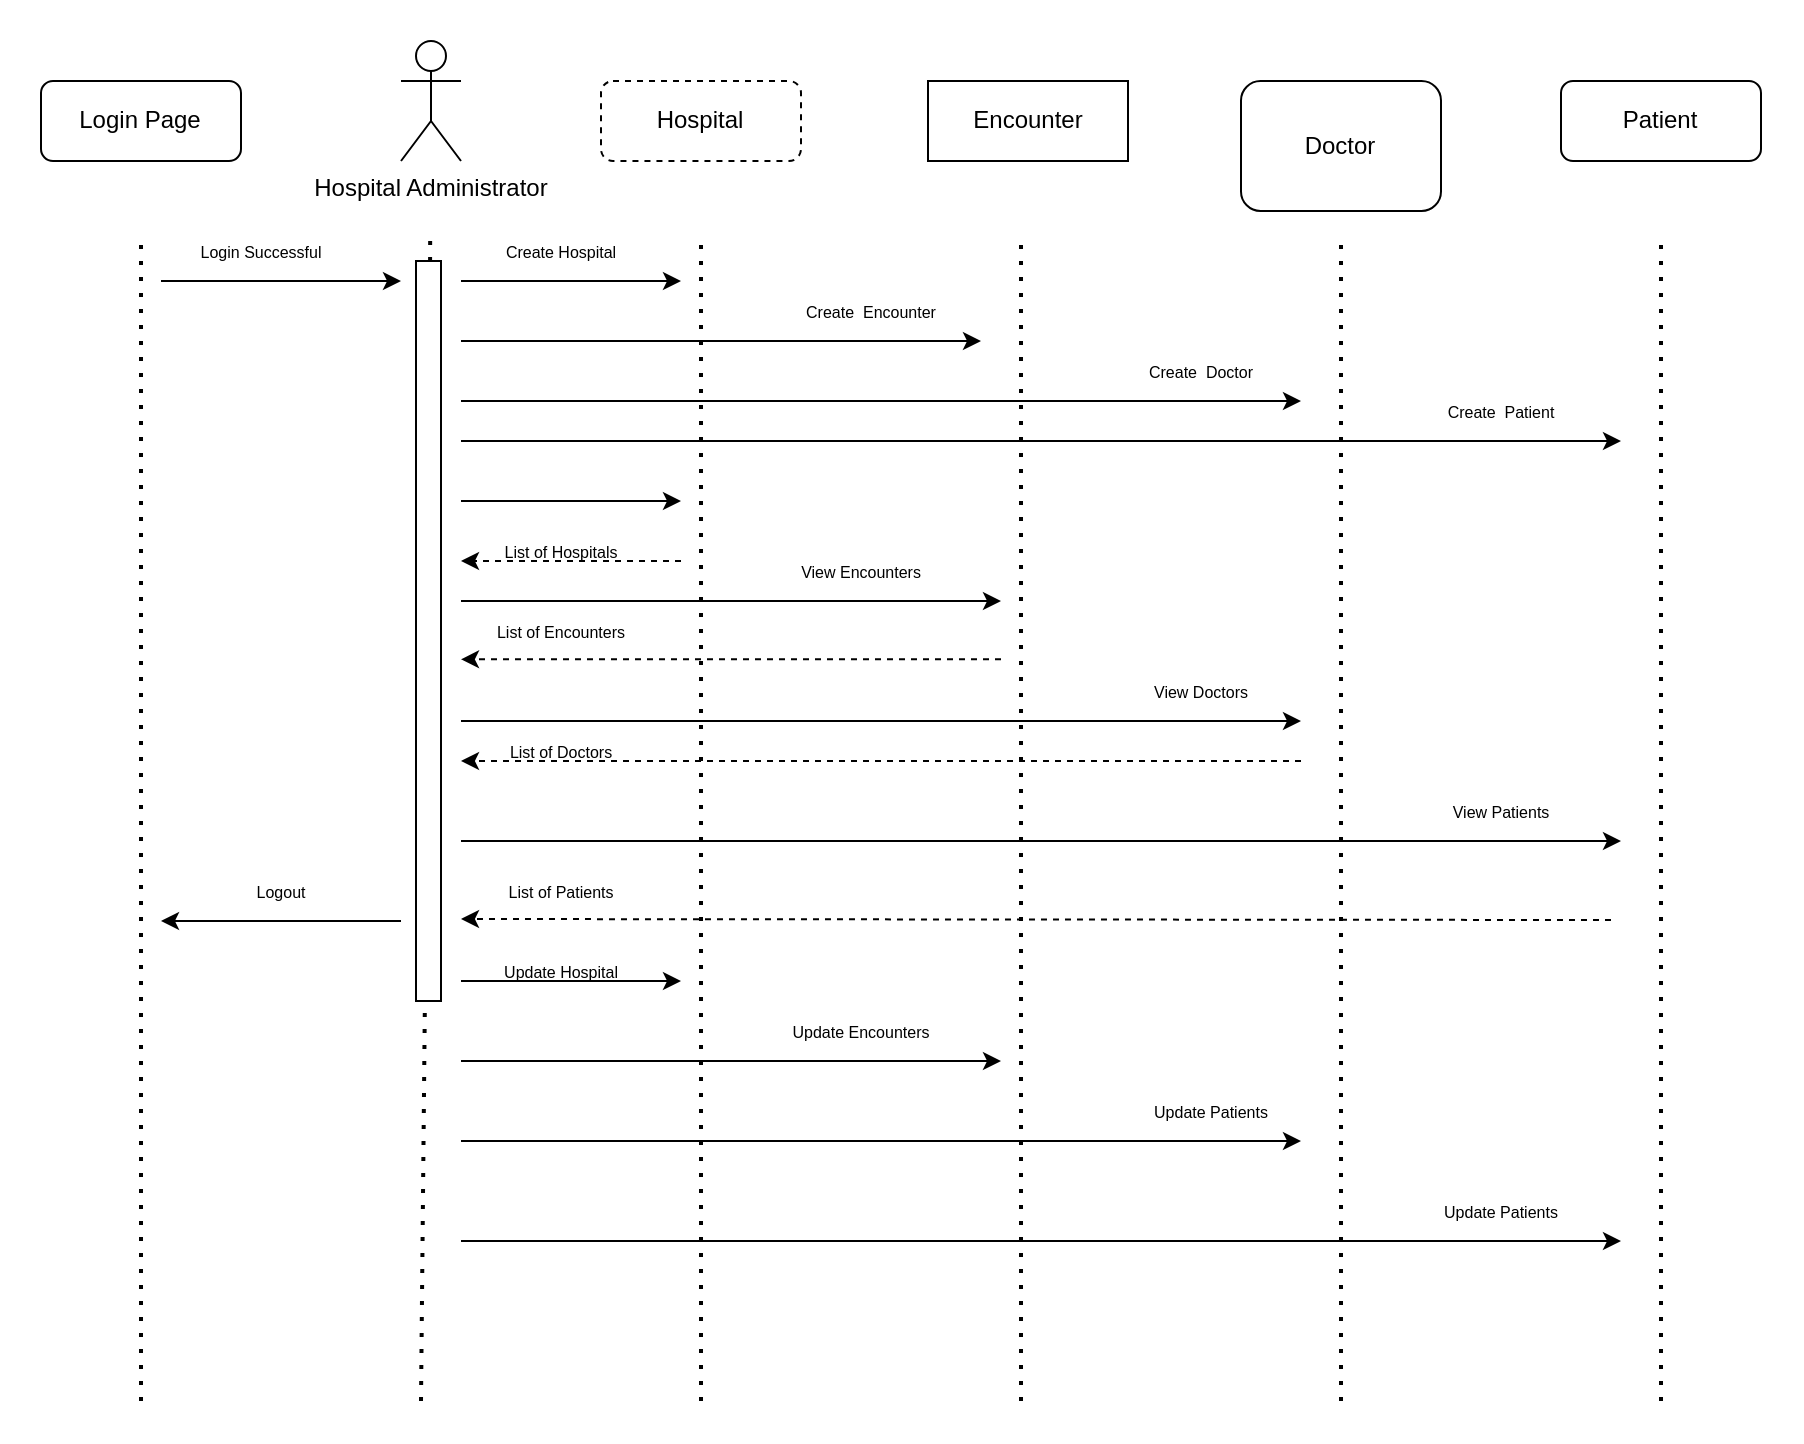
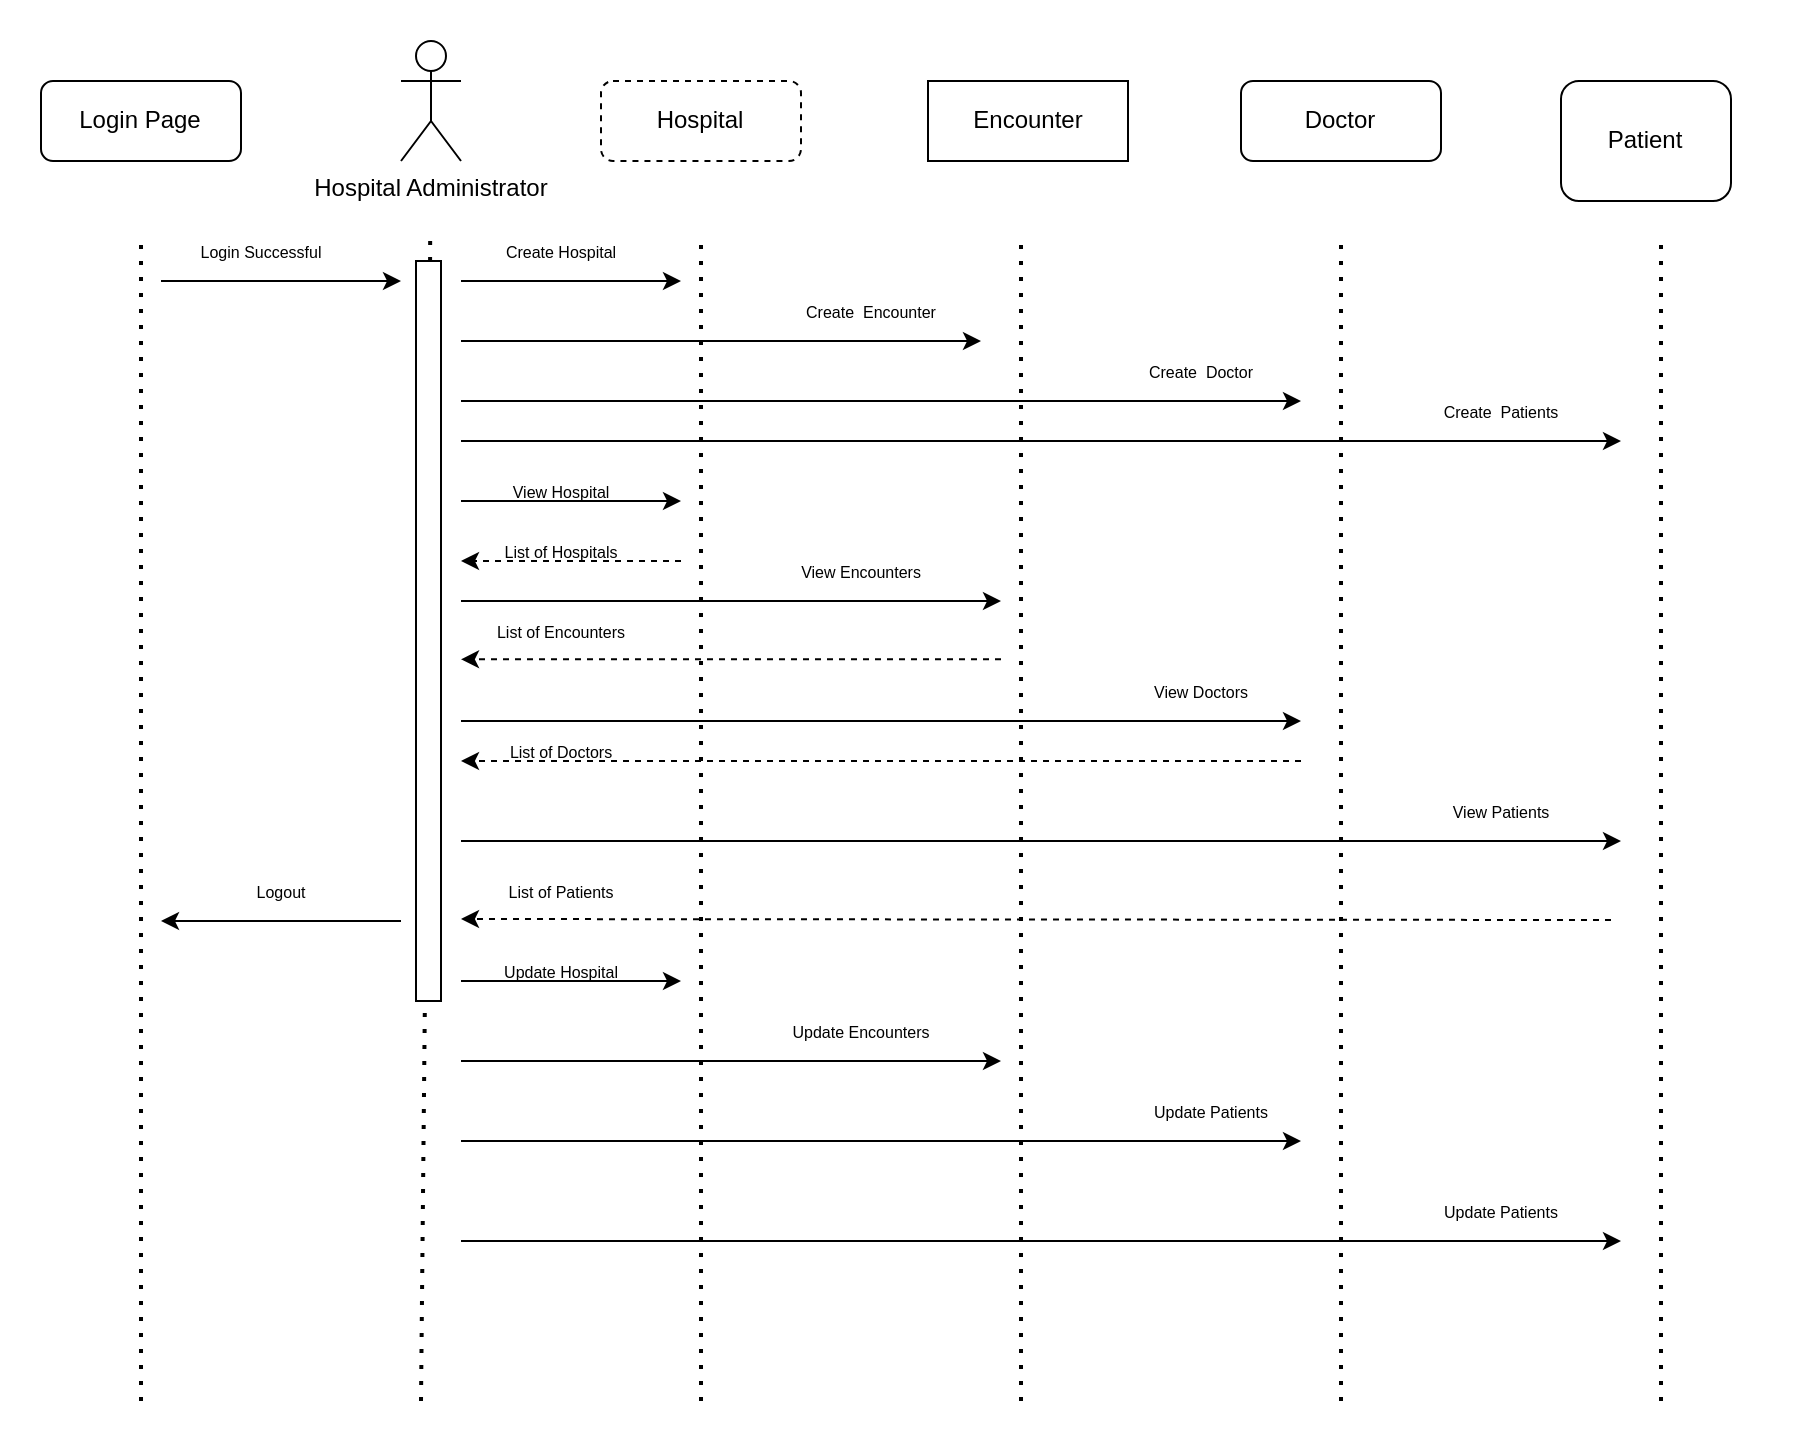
node "Patient": size 200x80 -> 170x120
node "Doctor": size 200x130 -> 200x80
node "Create Patient": label "Create Patient" -> "Create Patients"
node "View Hospital": added
